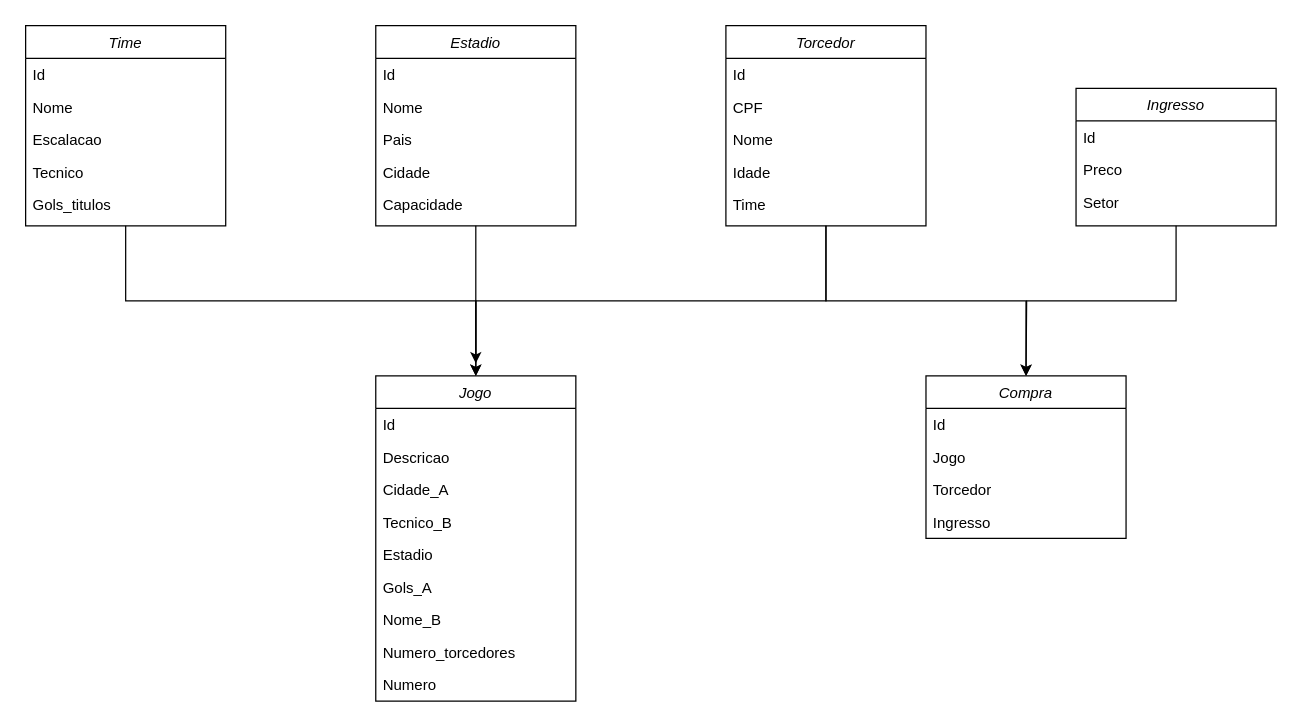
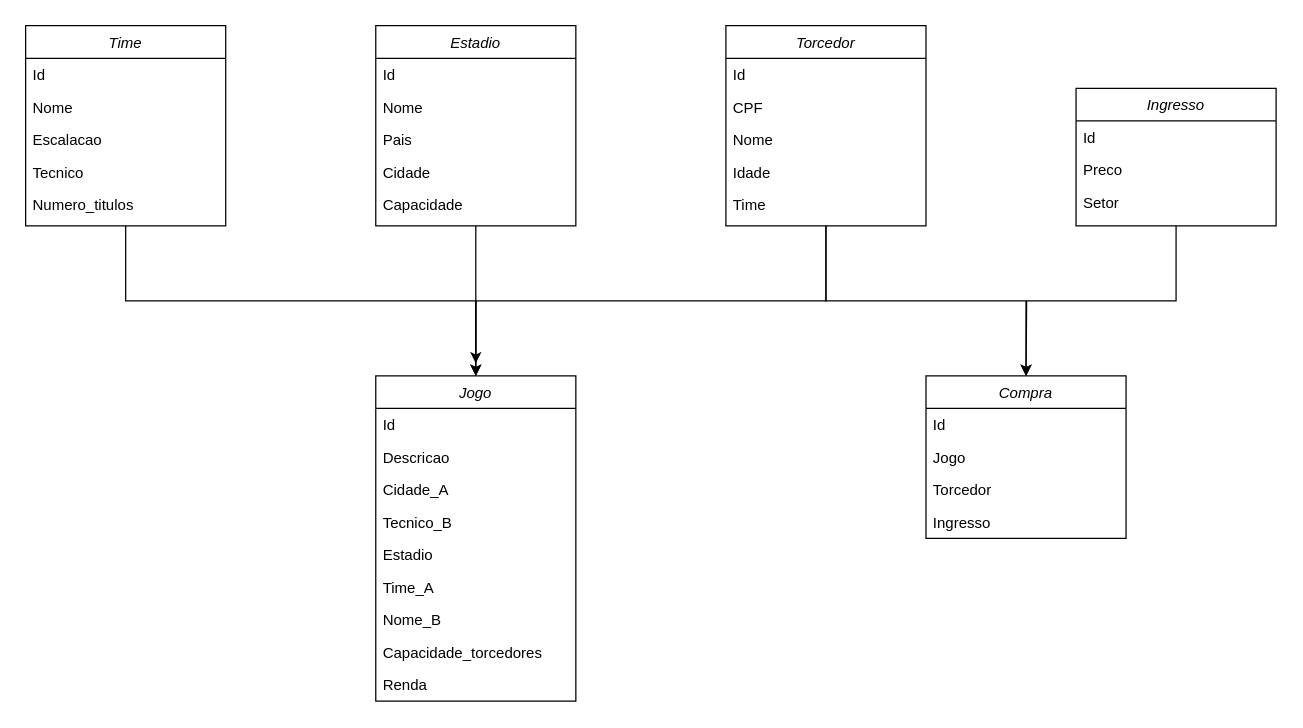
node "Gols_titulos": label "Gols_titulos" -> "Numero_titulos"
node "Gols_A": label "Gols_A" -> "Time_A"
node "Numero_torcedores": label "Numero_torcedores" -> "Capacidade_torcedores"
node "Numero": label "Numero" -> "Renda"
